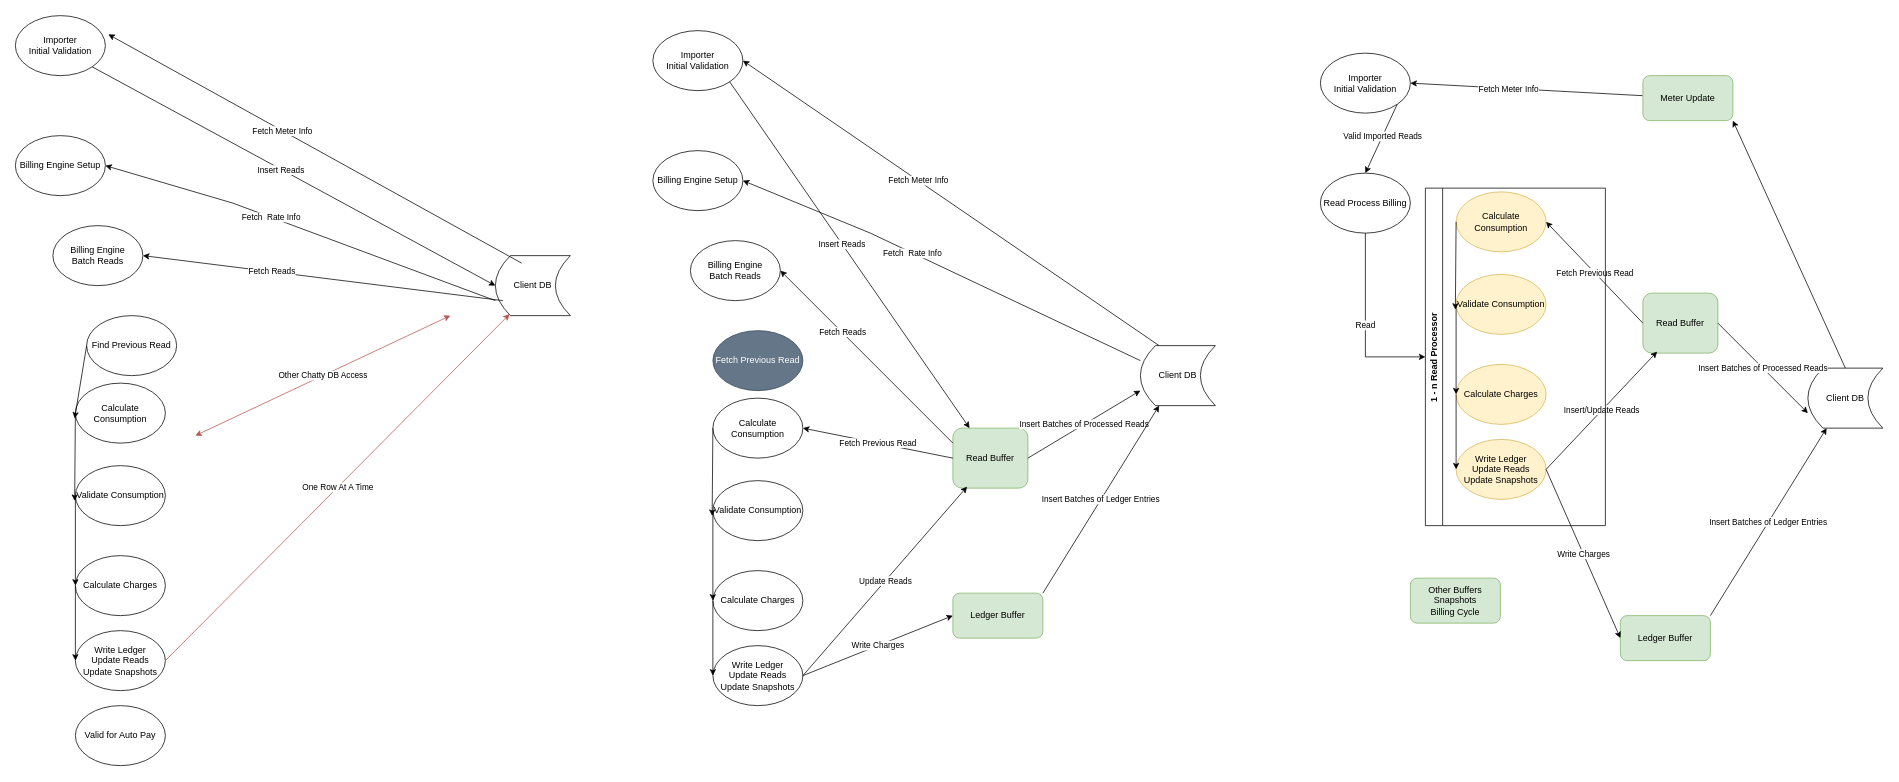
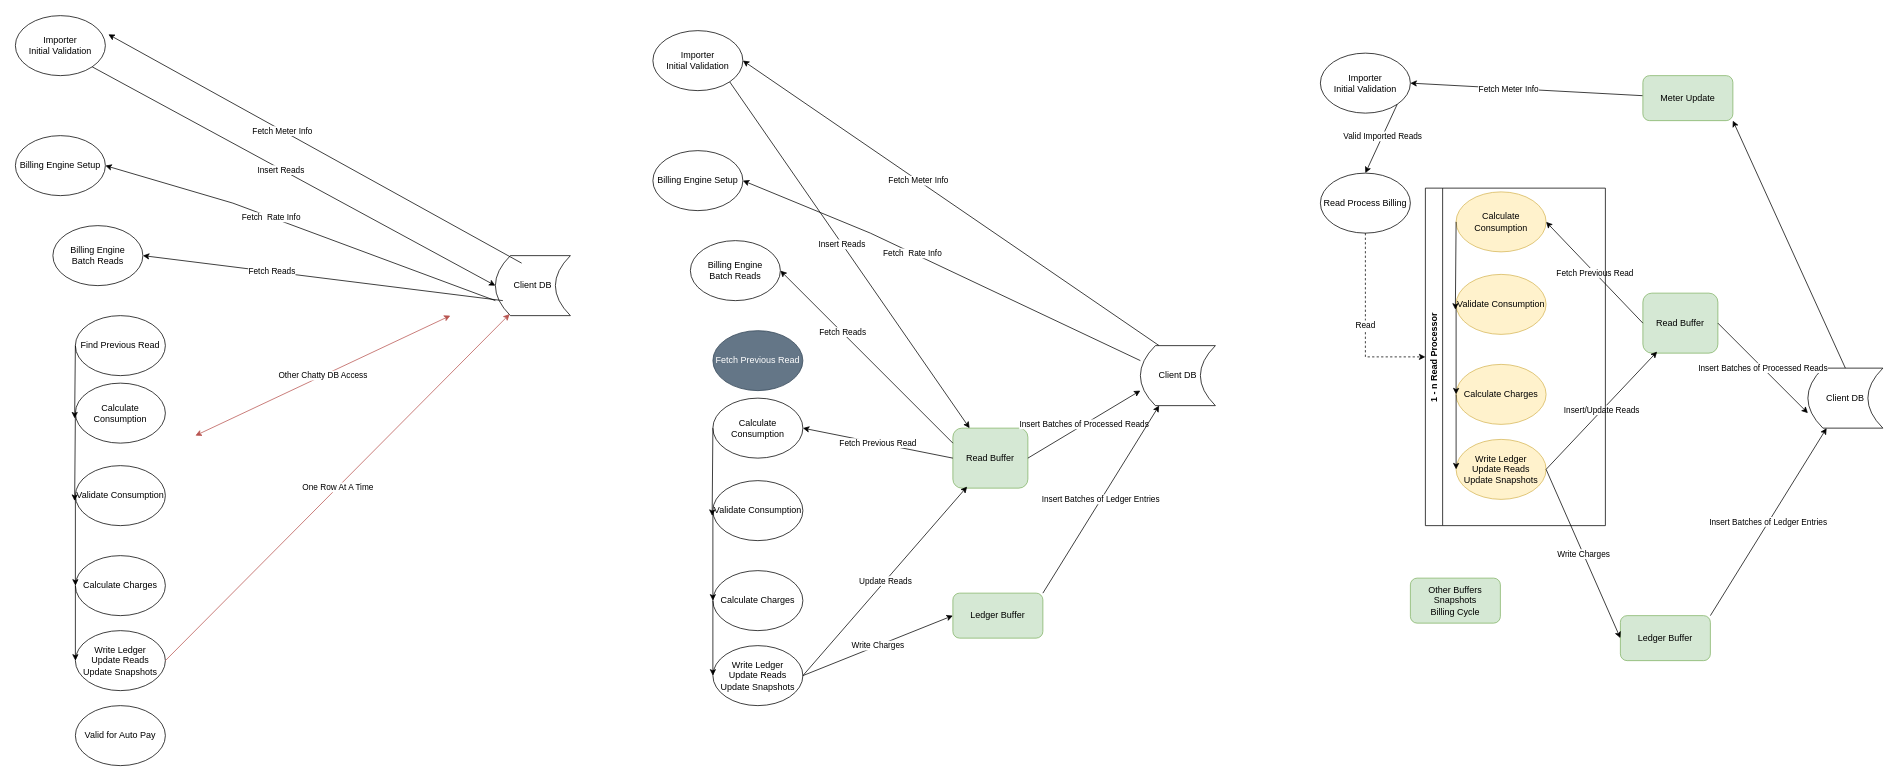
edge "Read Process Billing" -> "1 - n Read Processor": style solid -> dashed
node "Find Previous Read": moved (132, 345) -> (120, 345)
